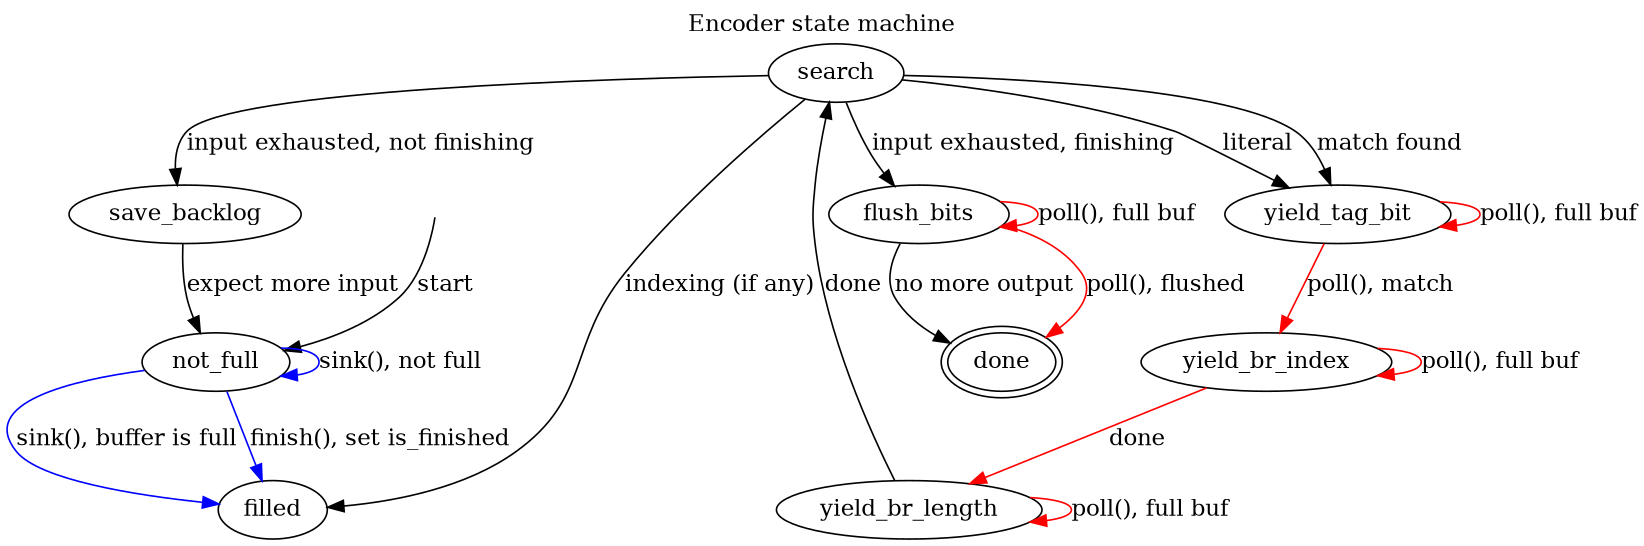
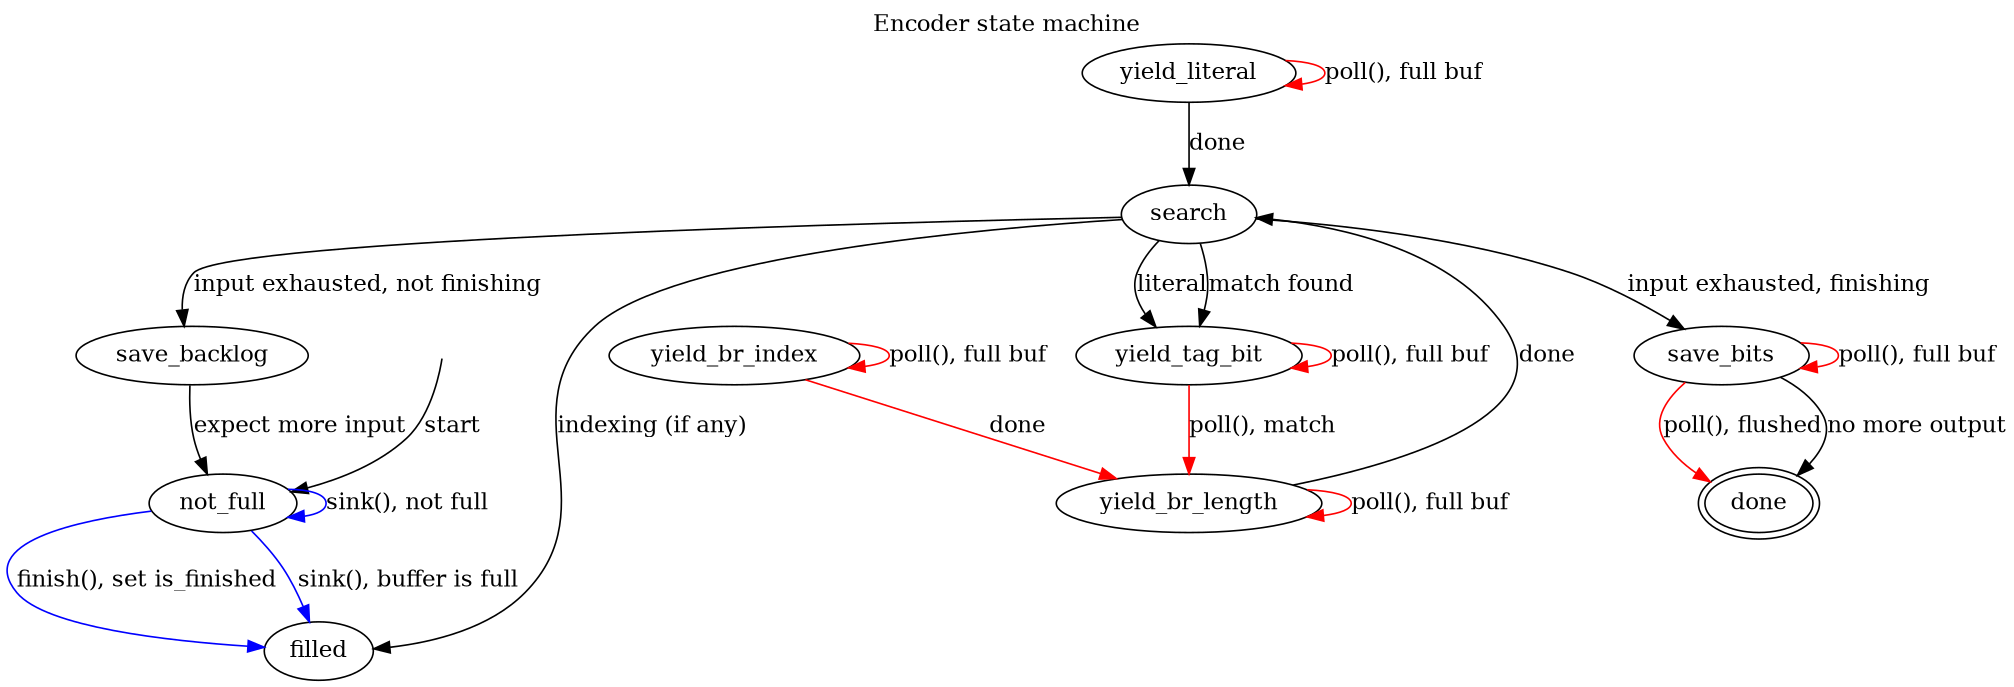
node "yield_literal": added
node "flush_bits": label "flush_bits" -> "save_bits"
edge "yield_tag_bit" -> "yield_br_index": now "yield_tag_bit" -> "yield_br_length"
